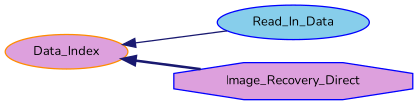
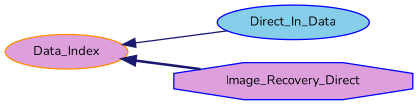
node "Read_In_Data": label "Read_In_Data" -> "Direct_In_Data"
